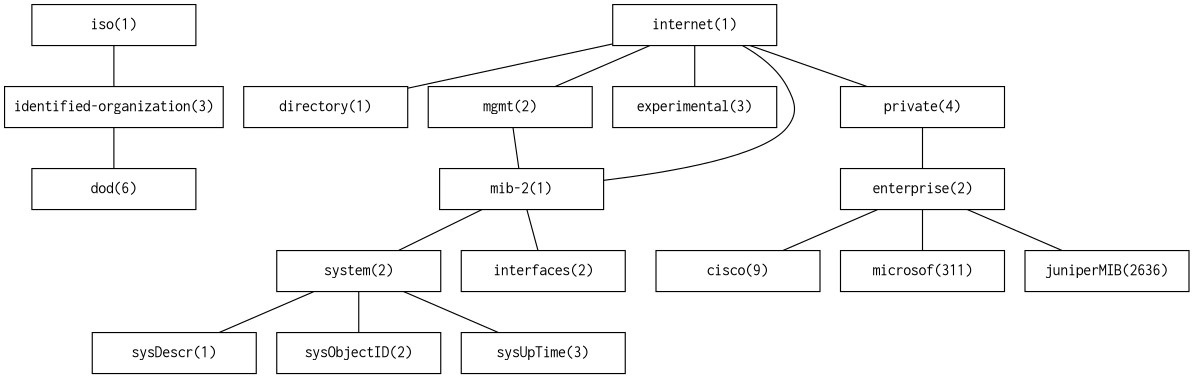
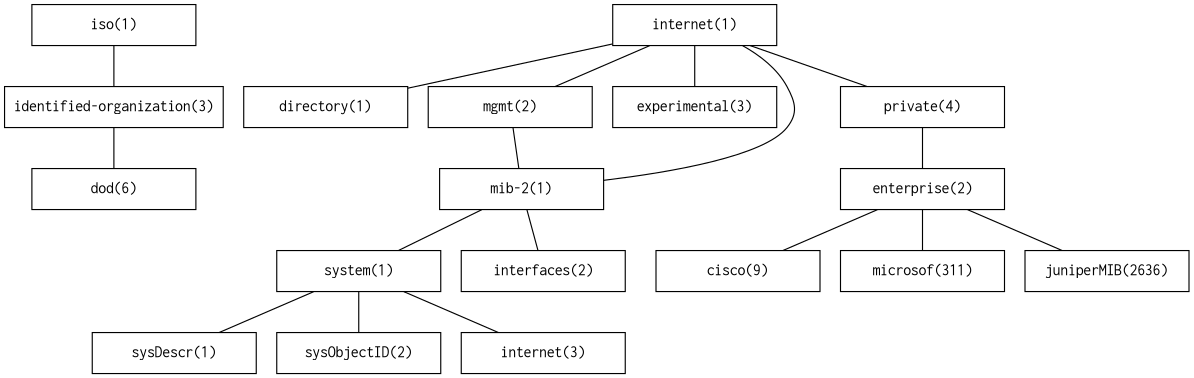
node "system(2)": label "system(2)" -> "system(1)"
node "sysUpTime(3)": label "sysUpTime(3)" -> "internet(3)"
